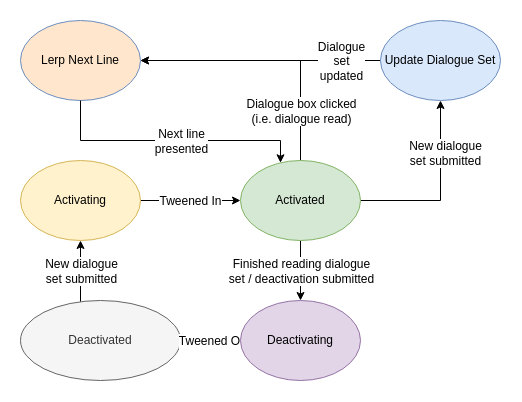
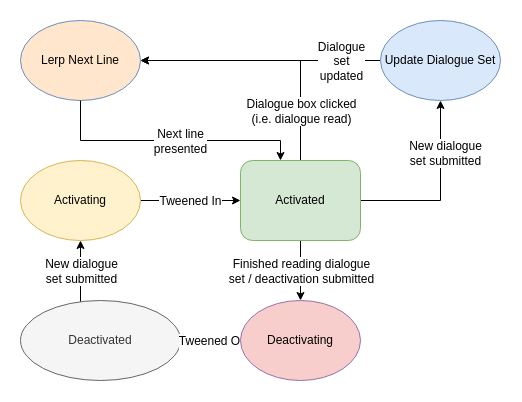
node "Activated": shape ellipse -> rounded rectangle
node "Deactivating": fillcolor #e1d5e7 -> #f8cecc
